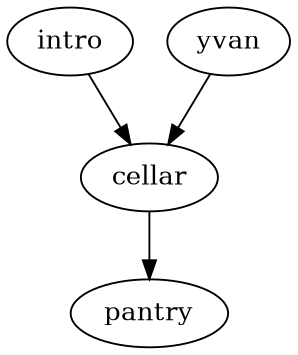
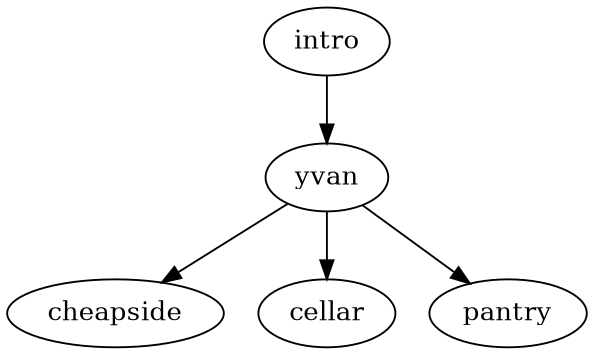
edge "intro" -> "cellar": now "intro" -> "yvan"
edge "cellar" -> "pantry": now "yvan" -> "pantry"
node "cheapside": added
